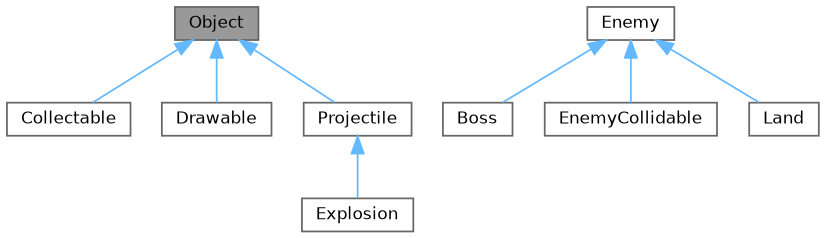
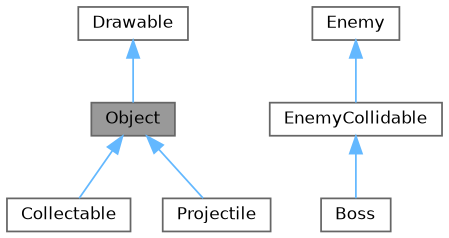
edge "Boss" -> "Enemy": now "Boss" -> "EnemyCollidable"
edge "Drawable" -> "Object": reversed
node "Land": removed
node "Explosion": removed
